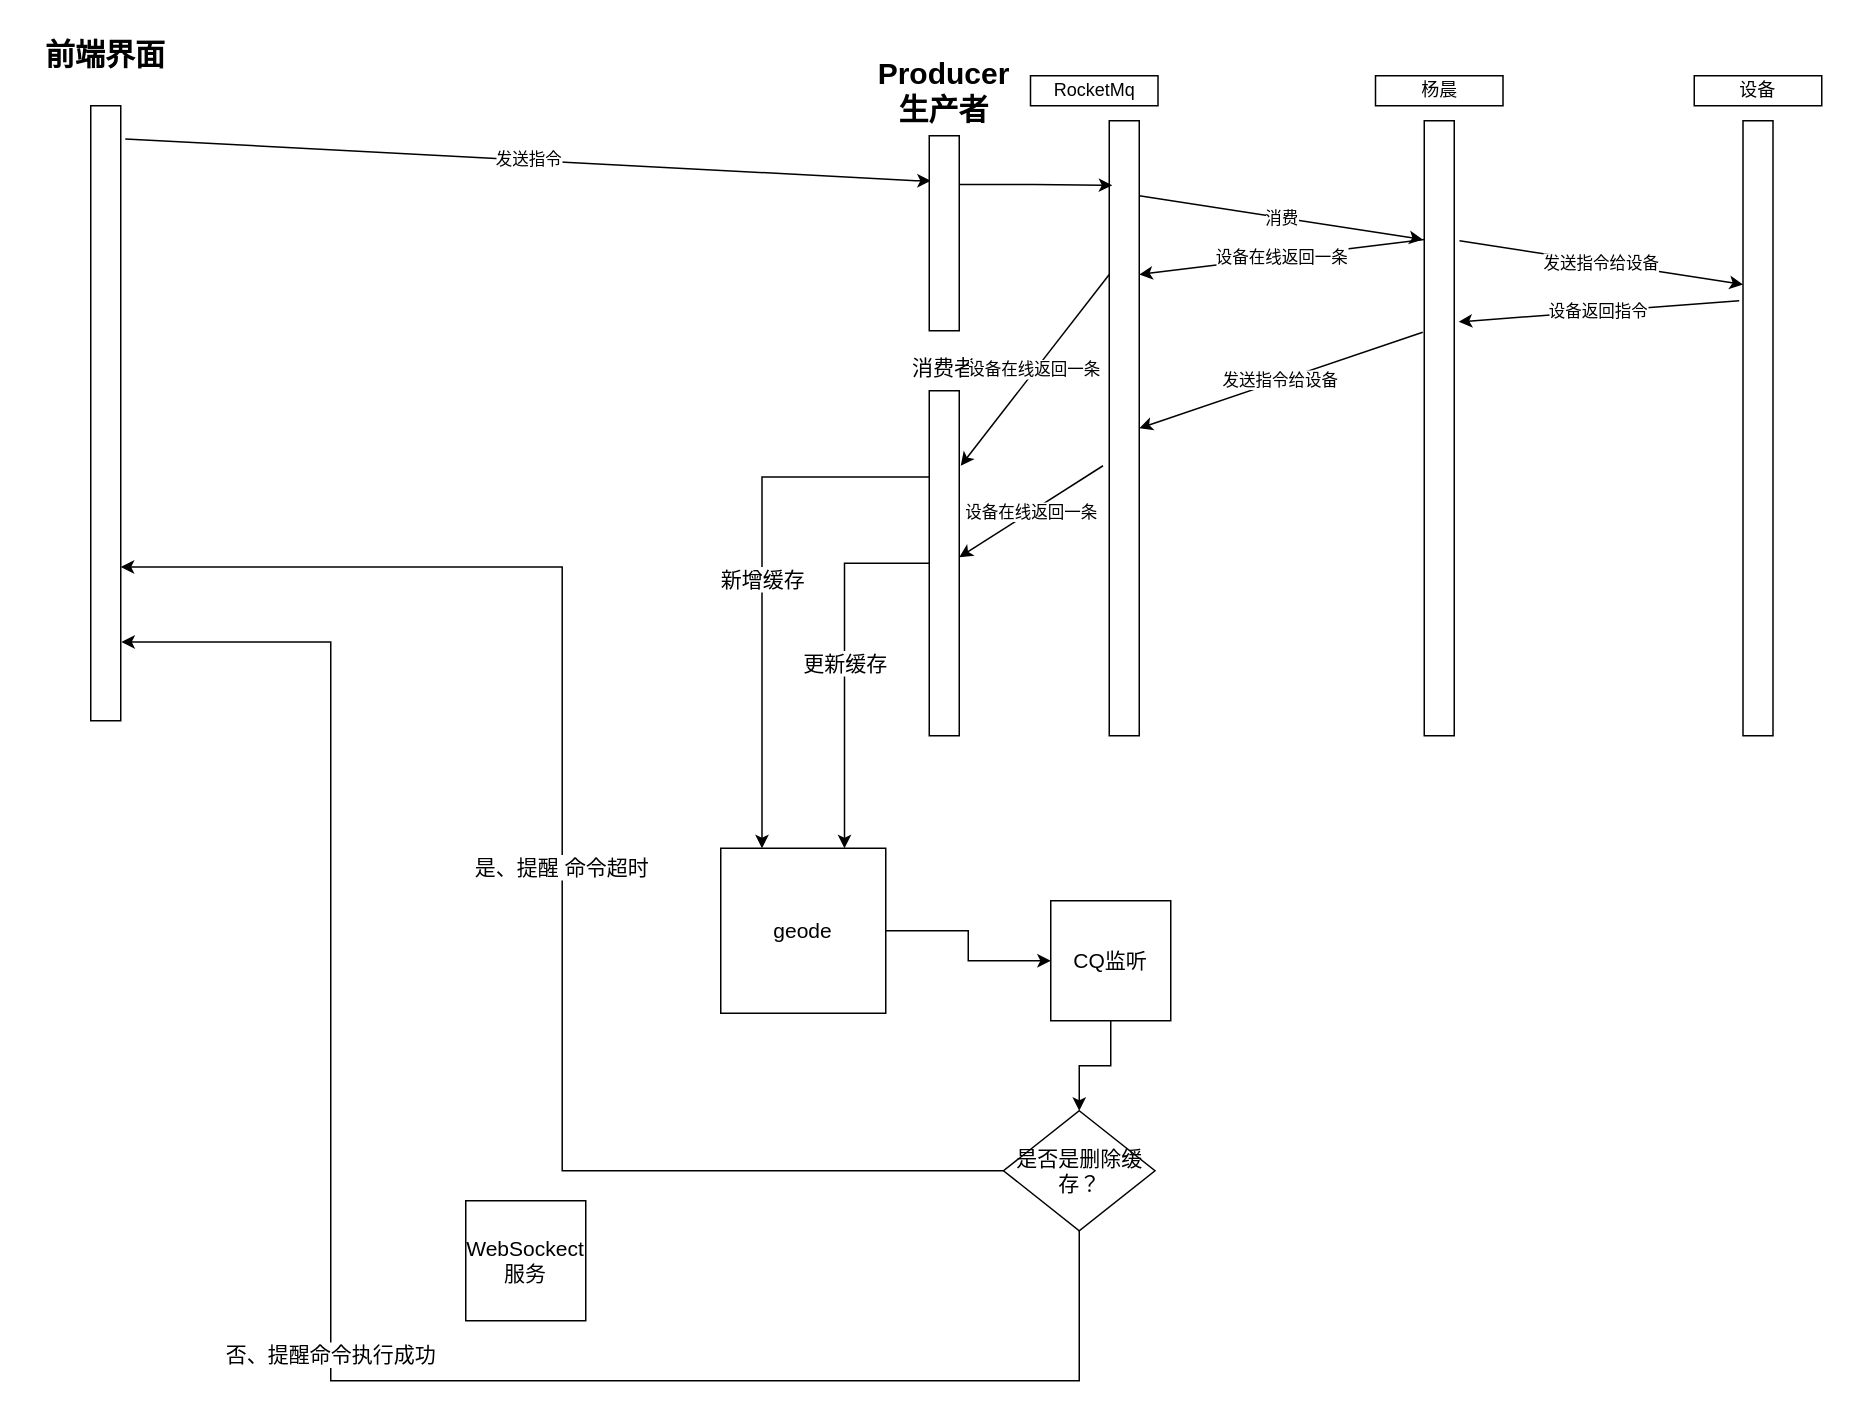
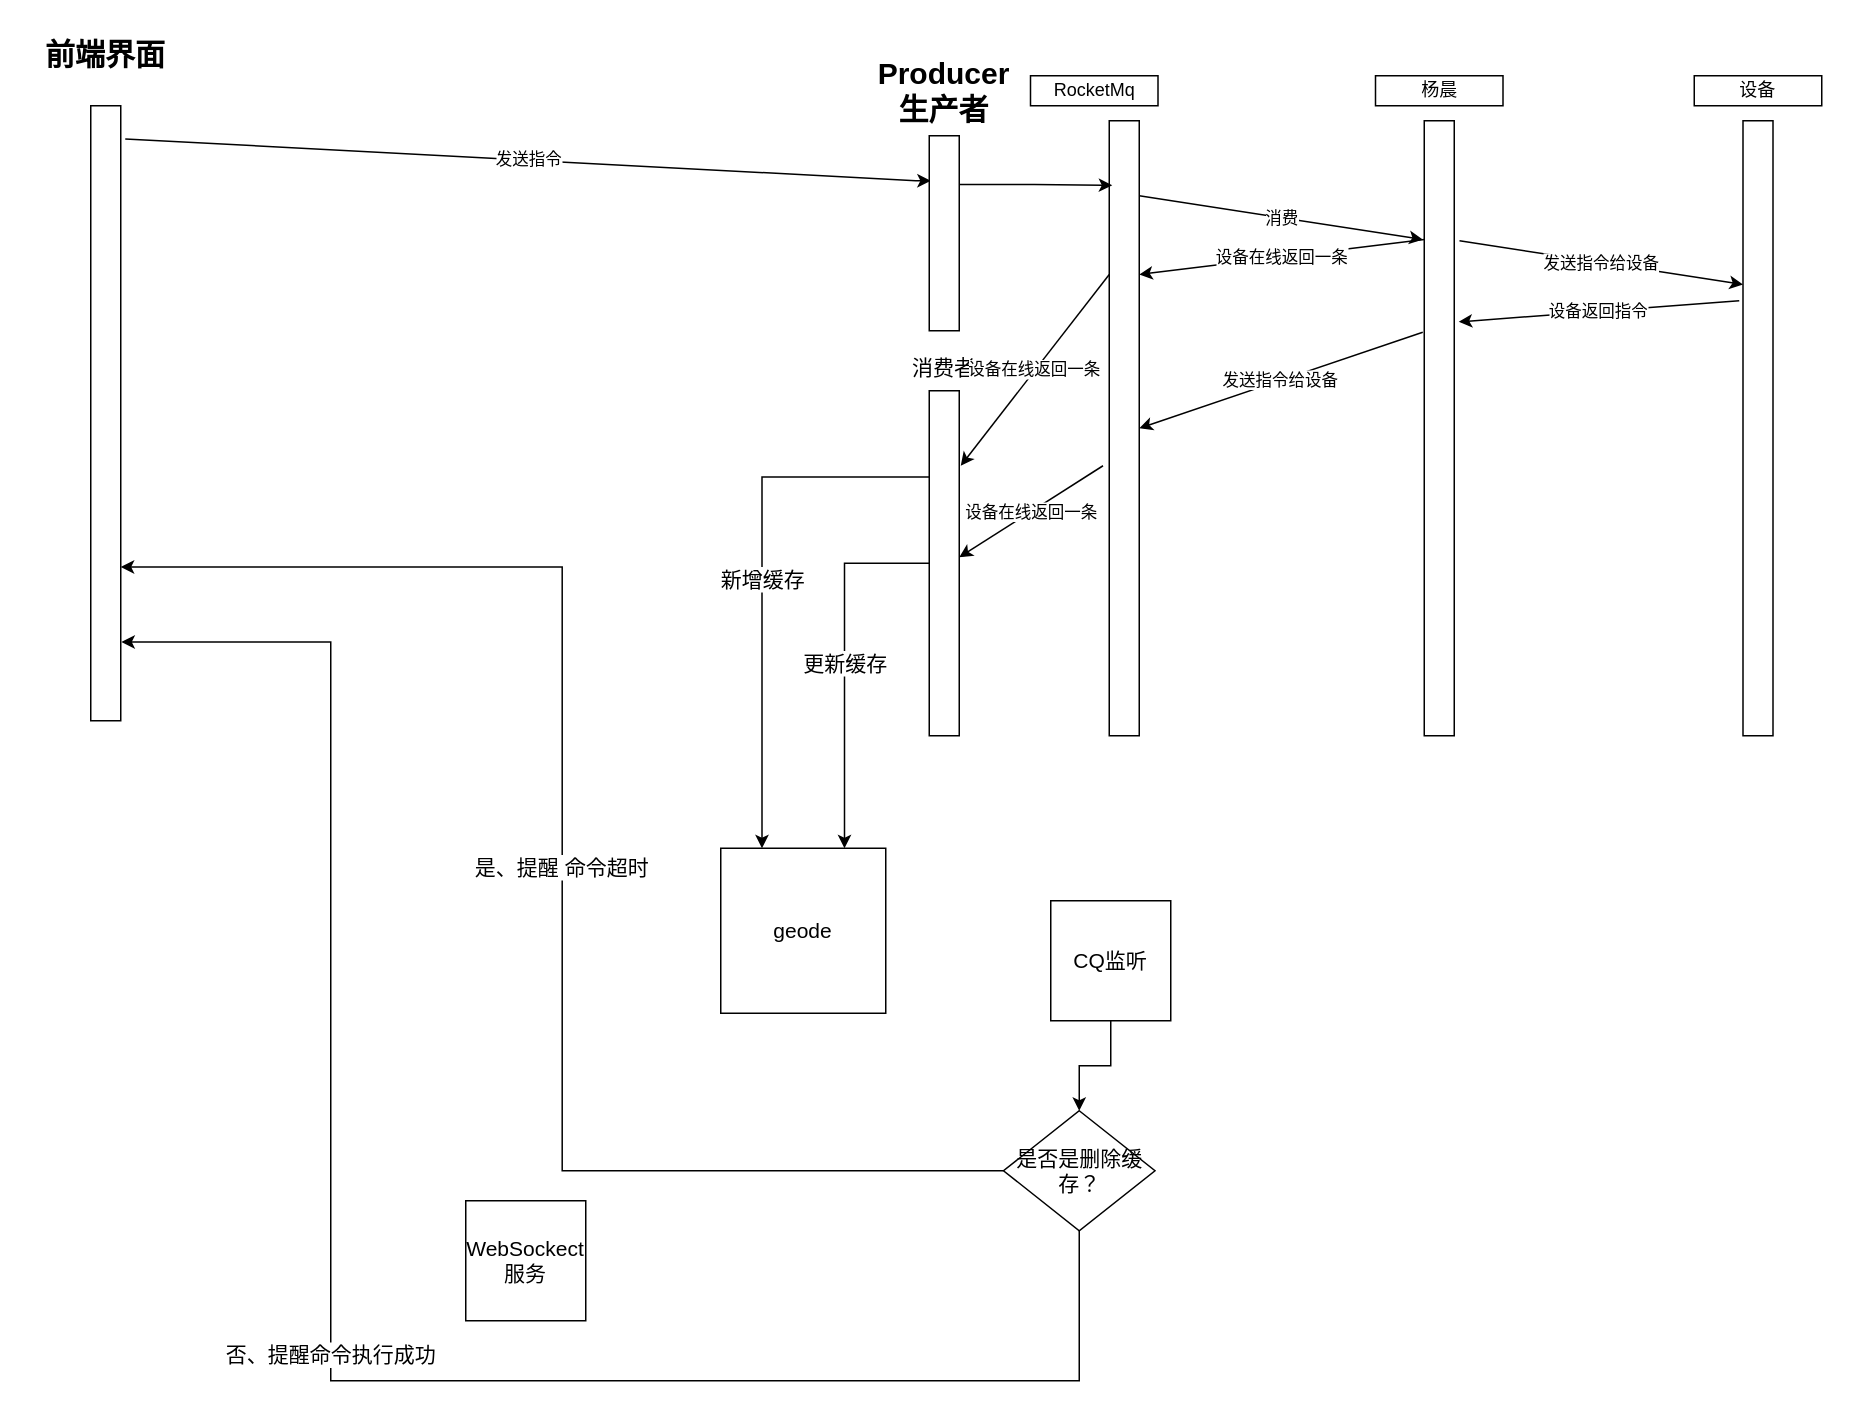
edge "geode" -> "CQ监听": removed
